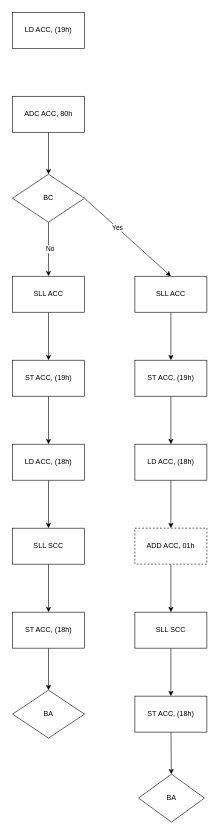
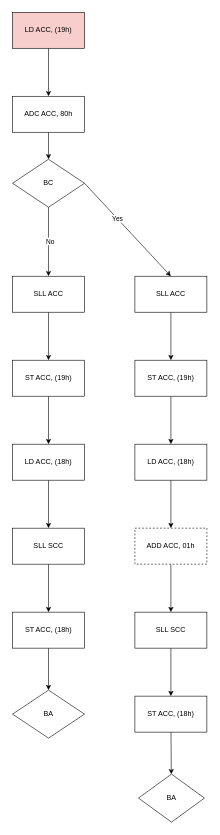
node "LD ACC, (19h)": fillcolor #ffffff -> #f8cecc
edge "LD ACC, (19h)" -> "ADC ACC, 80h": added
node "BC": moved (48, 198) -> (48, 183)
